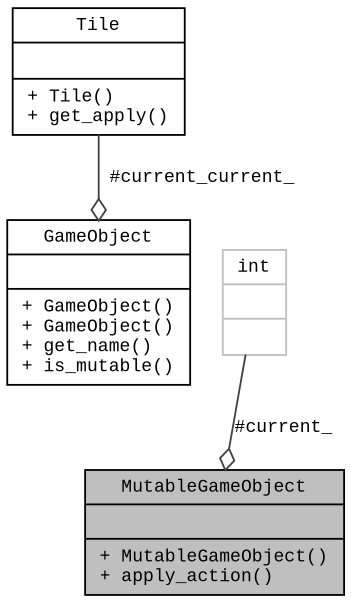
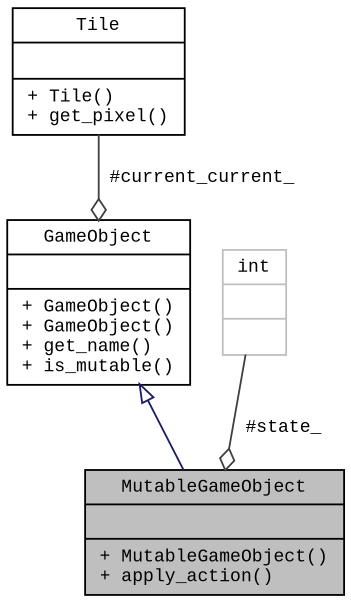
node "Tile": text "+ get_apply()" -> "+ get_pixel()"
edge "int" -> "MutableGameObject": label " #current_" -> " #state_"
edge "MutableGameObject" -> "GameObject": added
